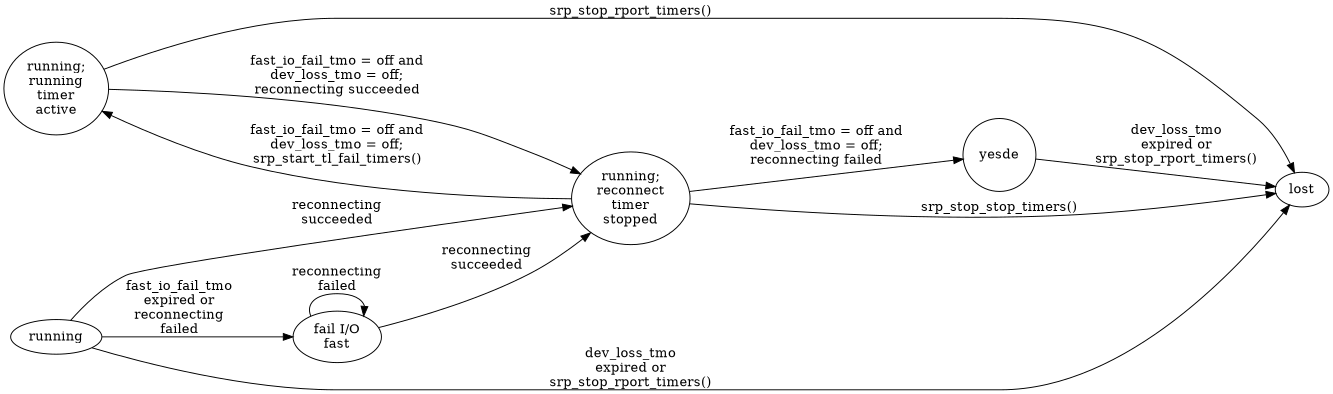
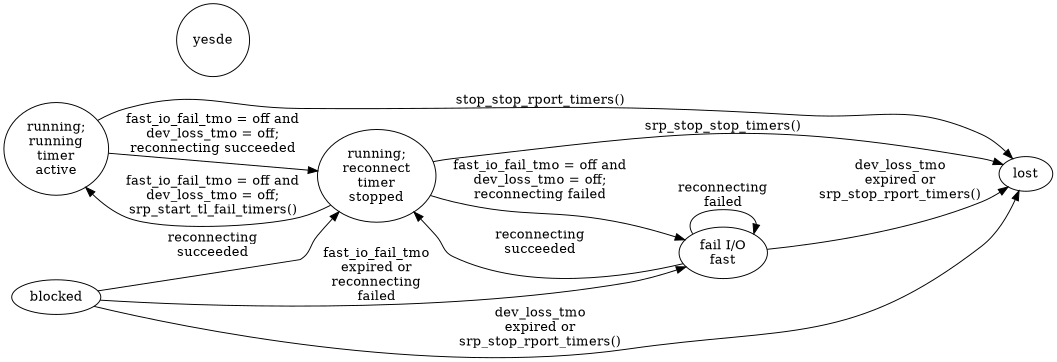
edge "running; running timer active" -> "lost": label "srp_stop_rport_timers()" -> "stop_stop_rport_timers()"
edge "yesde" -> "lost": now "fail I/O fast" -> "lost"
edge "running; reconnect timer stopped" -> "yesde": now "running; reconnect timer stopped" -> "fail I/O fast"
node "running": label "running" -> "blocked"
